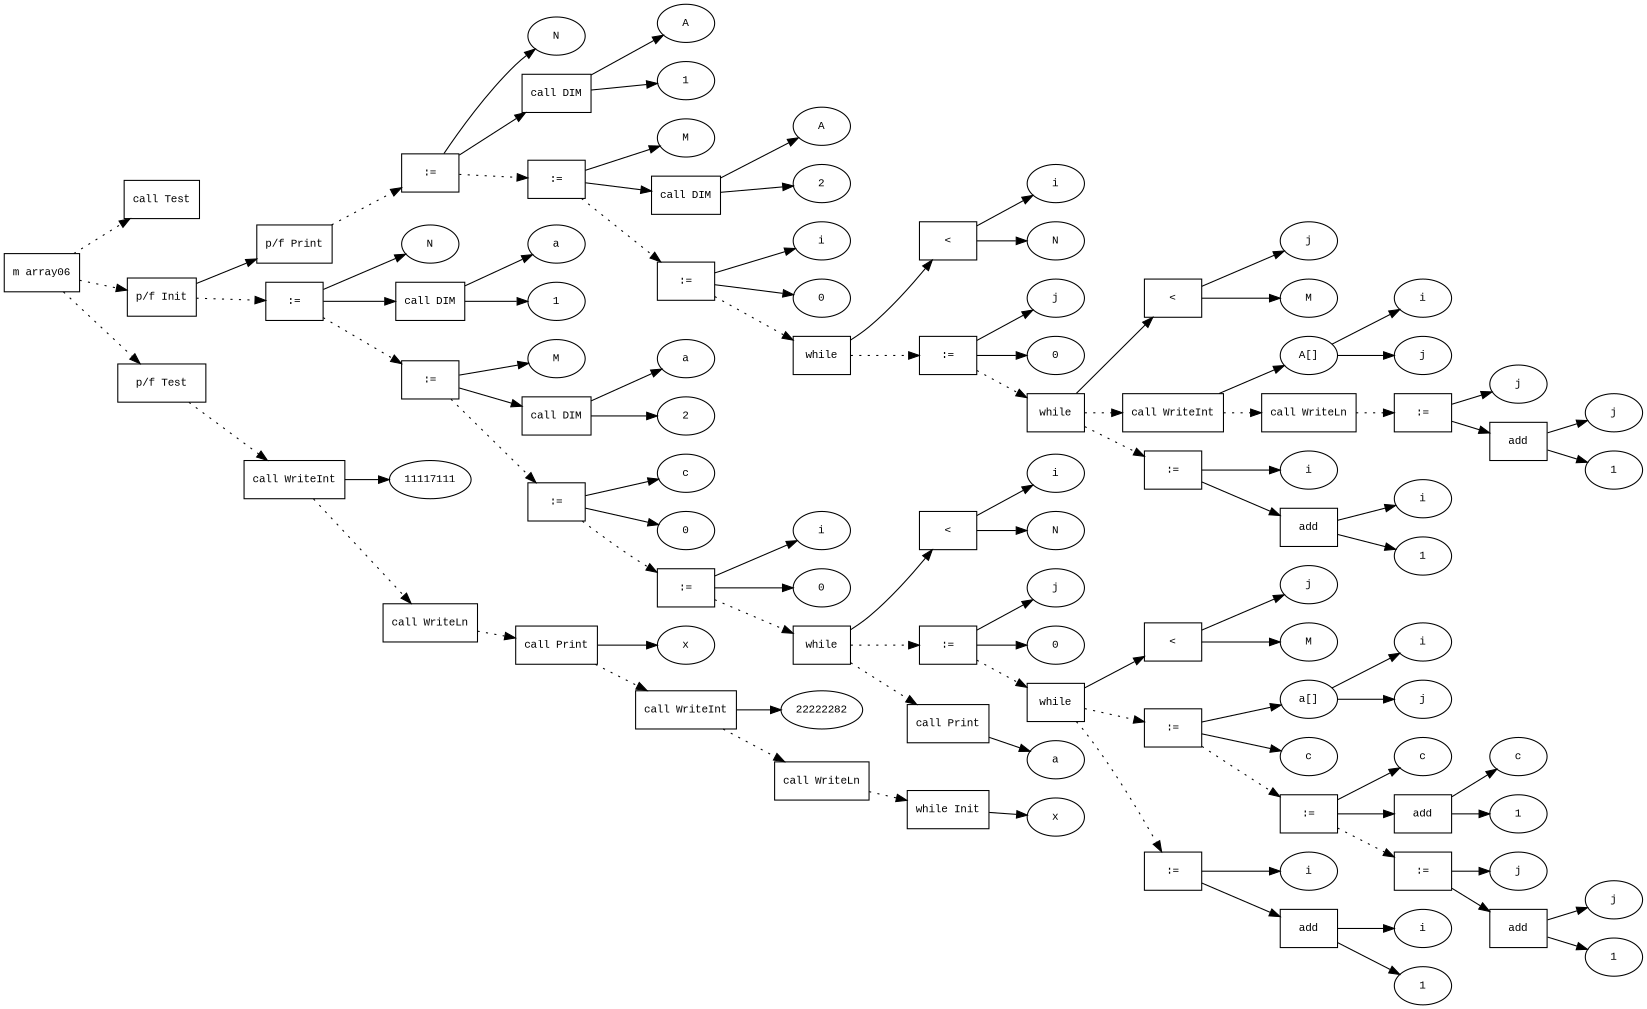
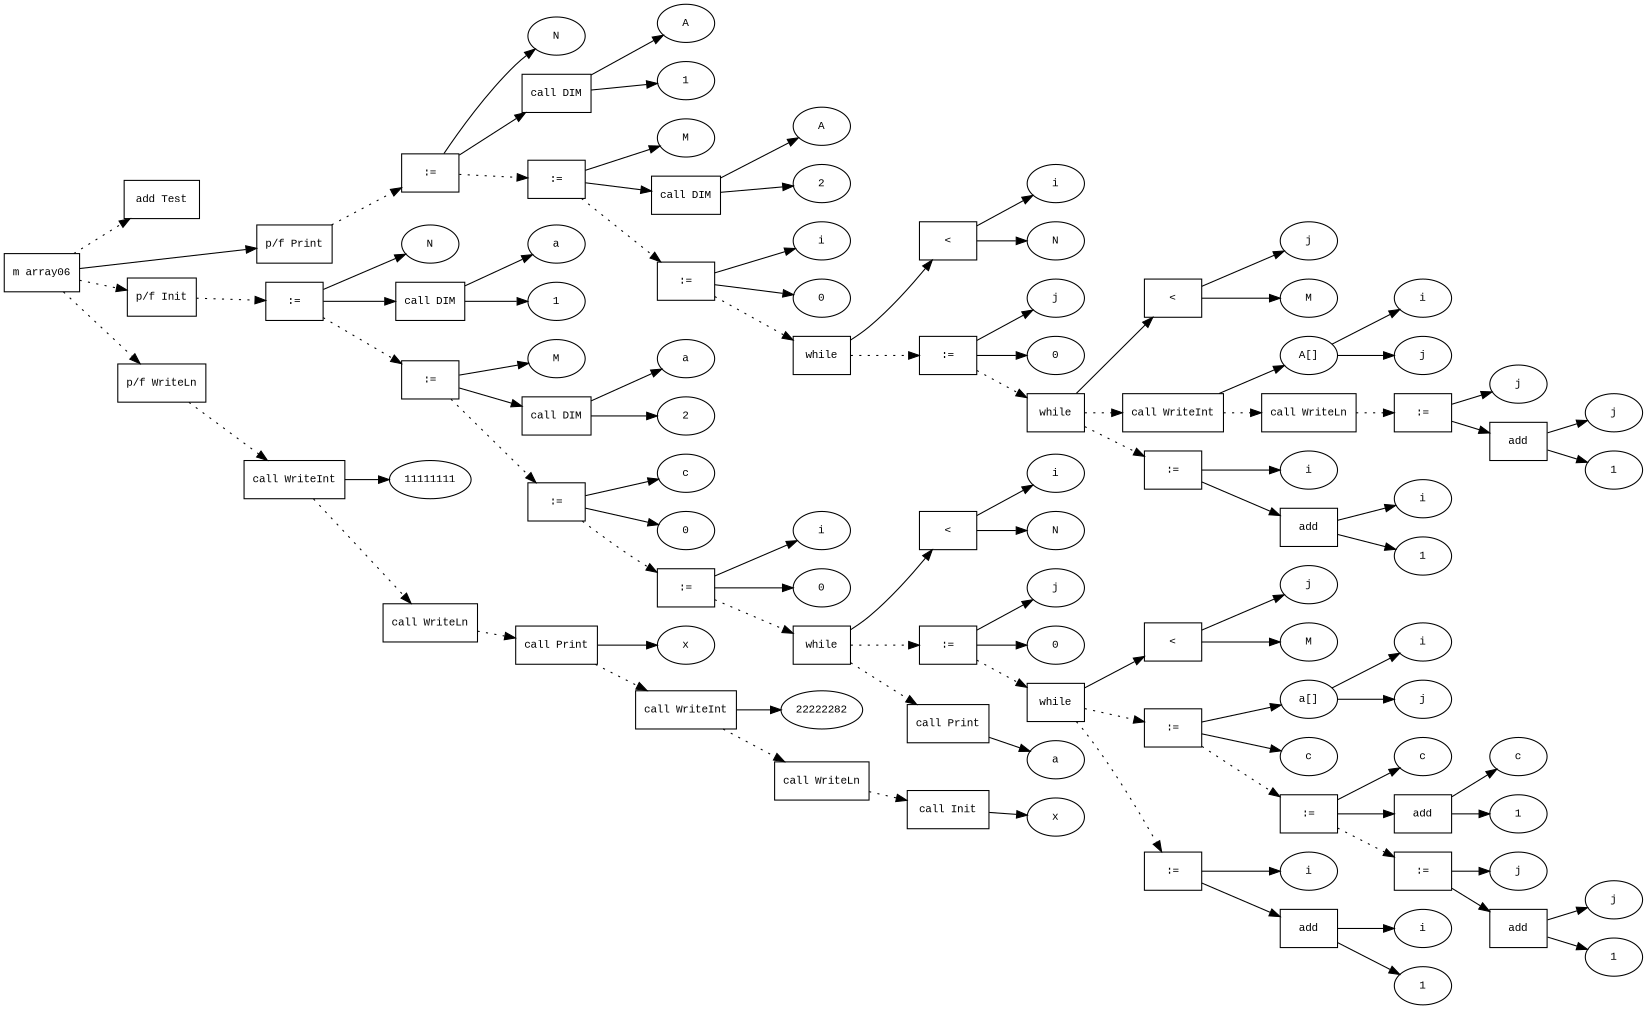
node "call Test": label "call Test" -> "add Test"
edge "p/f Init" -> "p/f Print": now "m array06" -> "p/f Print"
node "p/f Test": label "p/f Test" -> "p/f WriteLn"
node "11117111": label "11117111" -> "11111111"
node "while Init": label "while Init" -> "call Init"
